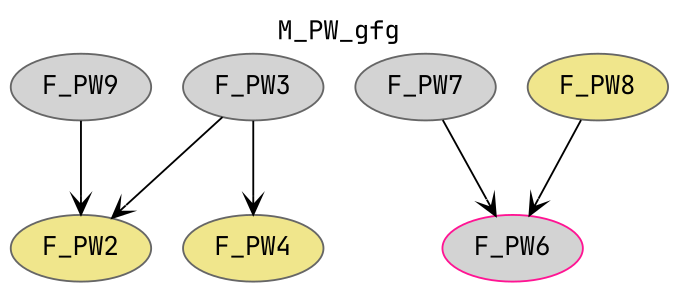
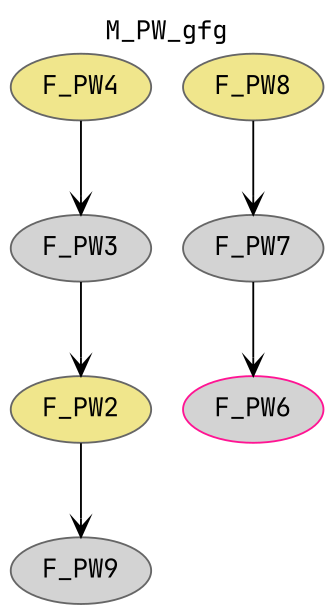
edge "F_PW9" -> "F_PW2": reversed
edge "F_PW3" -> "F_PW4": reversed
edge "F_PW8" -> "F_PW6": now "F_PW8" -> "F_PW7"
